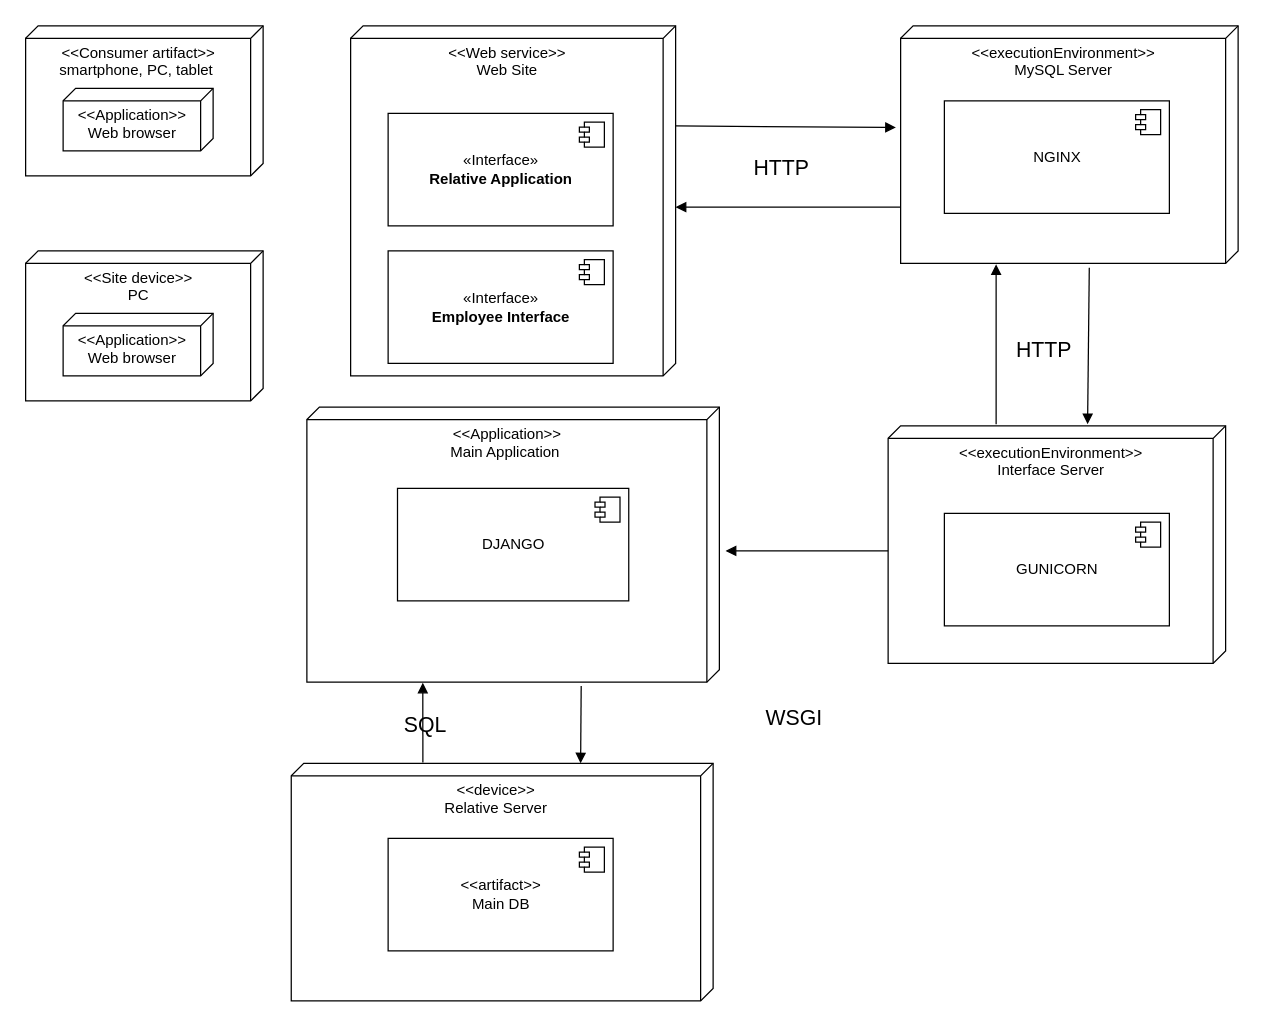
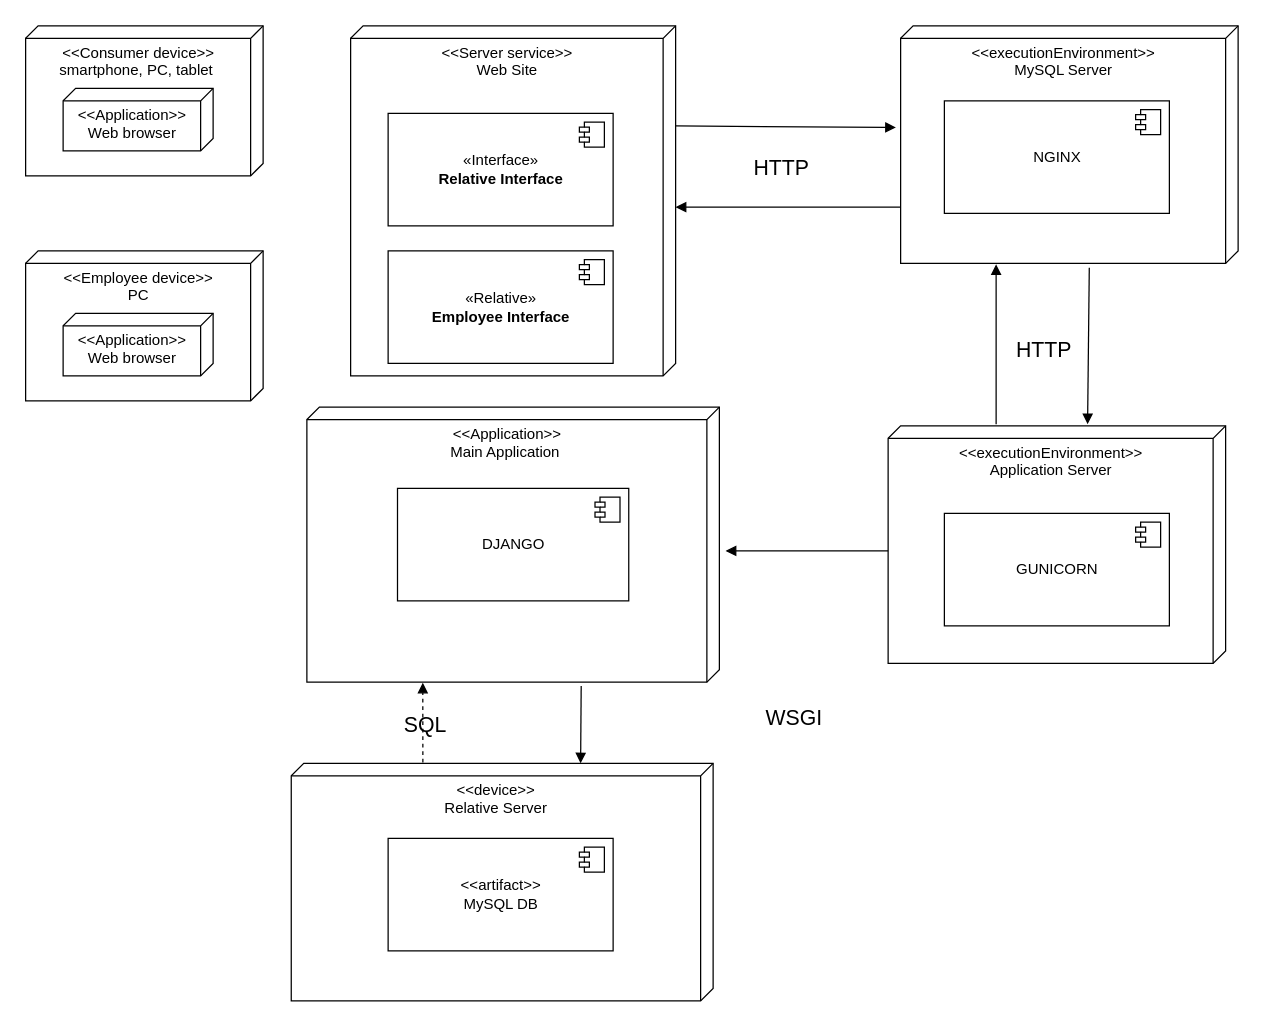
node "<<Consumer artifact>> smartphone, PC, tablet": label "<<Consumer artifact>> smartphone, PC, tablet" -> "<<Consumer device>> smartphone, PC, tablet"
node "<<Web service>> Web Site": label "<<Web service>> Web Site" -> "<<Server service>> Web Site"
node "«Interface» Relative Application": label "«Interface» Relative Application" -> "«Interface» Relative Interface"
node "<<Site device>> PC": label "<<Site device>> PC" -> "<<Employee device>> PC"
node "«Interface» Employee Interface": label "«Interface» Employee Interface" -> "«Relative» Employee Interface"
node "<<executionEnvironment>> Interface Server": label "<<executionEnvironment>> Interface Server" -> "<<executionEnvironment>> Application Server"
edge "<<device>> Relative Server" -> "<<Application>> Main Application": style solid -> dashed
node "<<artifact>> Main DB": label "<<artifact>> Main DB" -> "<<artifact>> MySQL DB"
